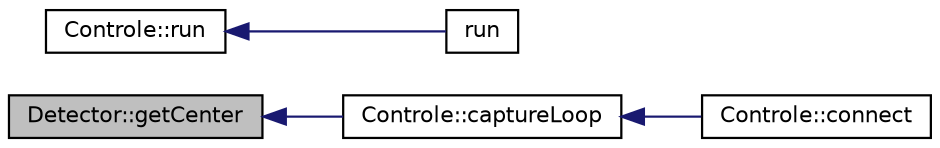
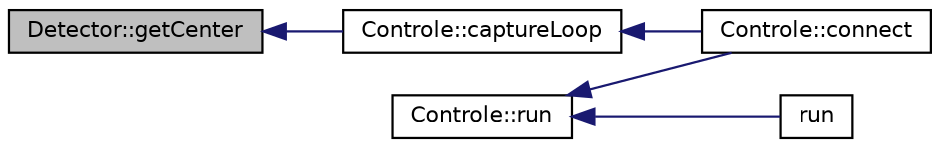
edge "Controle::connect" -> "Controle::run": added
